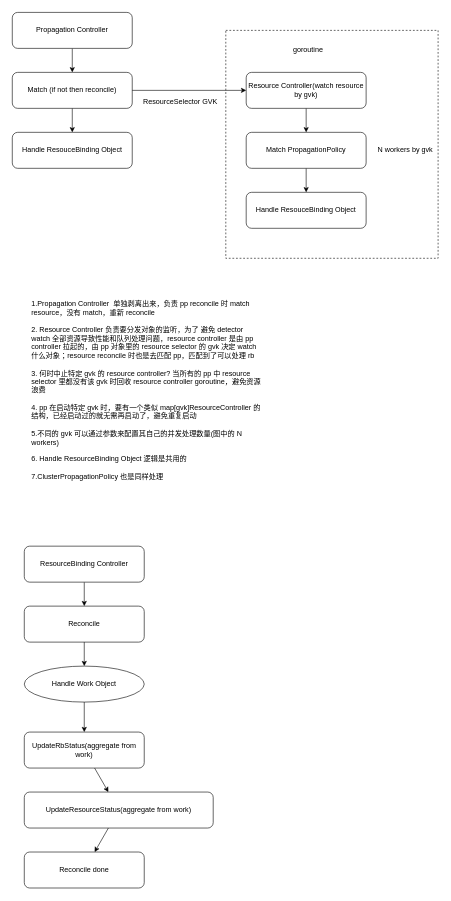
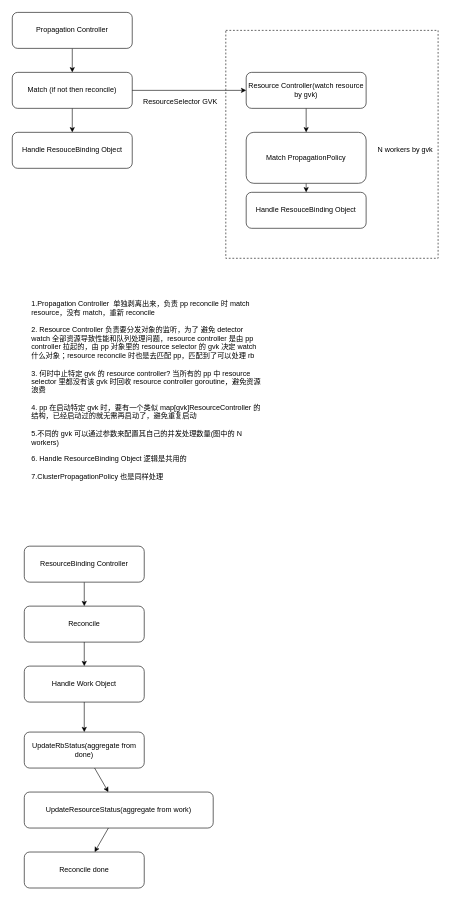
node "goroutine": removed
node "Match PropagationPolicy": size 120x36 -> 120x51
node "Handle Work Object": shape ellipse -> rounded rectangle
node "UpdateRbStatus(aggregate from work)": label "UpdateRbStatus(aggregate from work)" -> "UpdateRbStatus(aggregate from done)"
